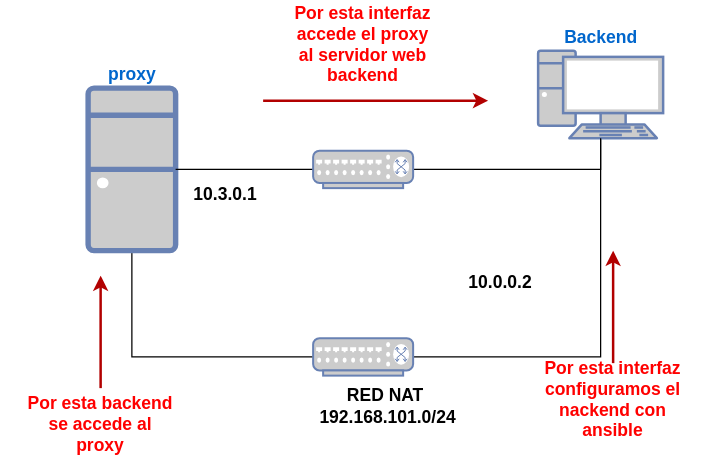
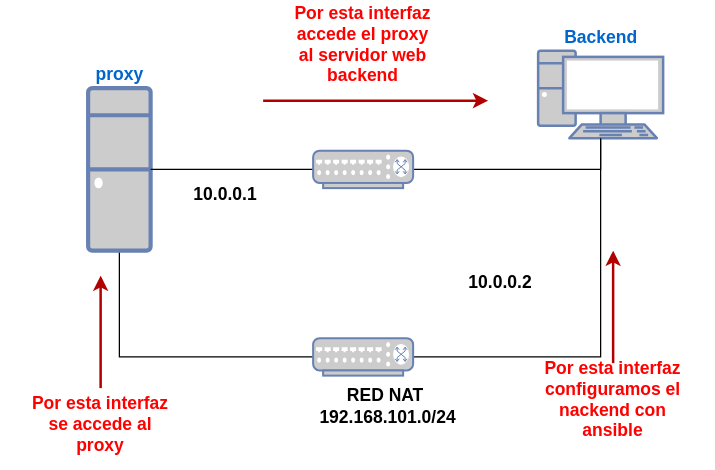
node "proxy": size 88x163 -> 63x163
node "10.3.0.1": label "10.3.0.1" -> "10.0.0.1"
node "Por esta backend se accede al proxy": label "Por esta backend se accede al proxy" -> "Por esta interfaz se accede al proxy"
